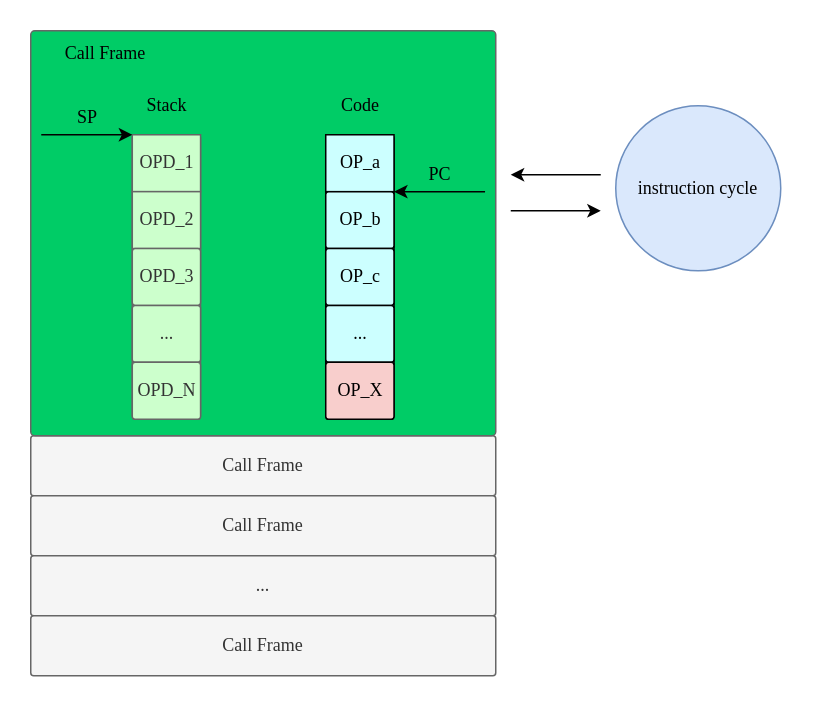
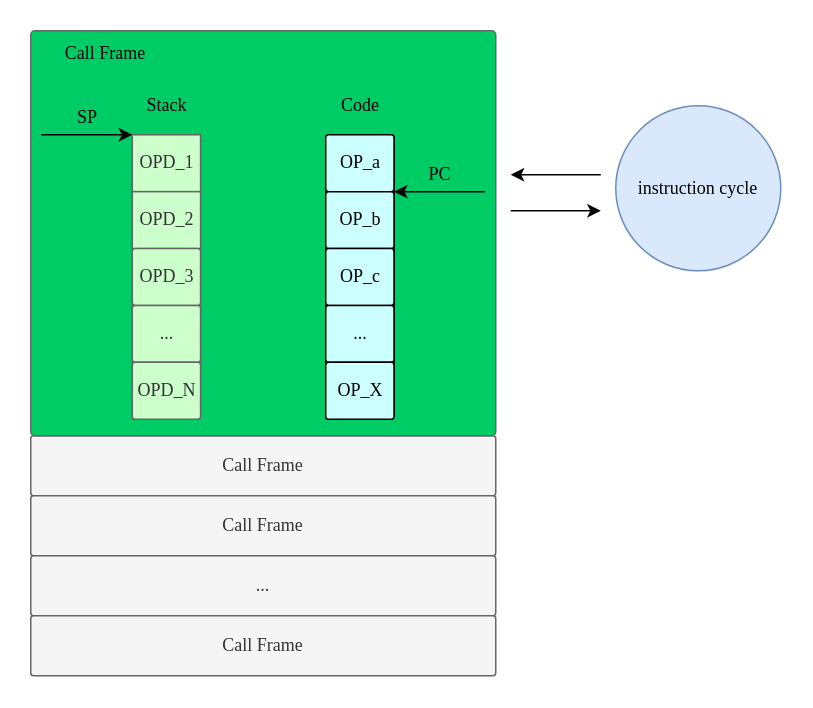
node "OP_a": shape rectangle -> rounded rectangle
node "OP_X": fillcolor #f8cecc -> #ccffff
